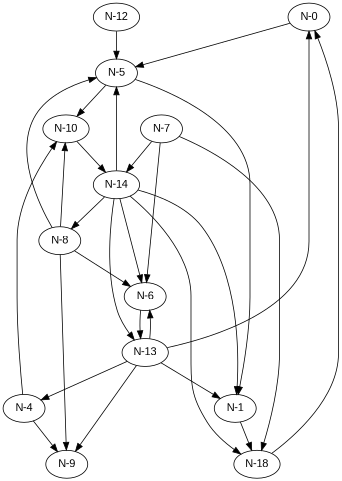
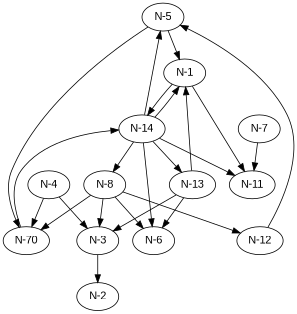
node "N-0": removed
node "N-10": label "N-10" -> "N-70"
edge "N-8" -> "N-5": now "N-8" -> "N-12"
edge "N-7" -> "N-14": now "N-1" -> "N-14"
edge "N-7" -> "N-6": removed
node "N-2": added
edge "N-6" -> "N-13": removed
edge "N-13" -> "N-4": removed
node "N-9": label "N-9" -> "N-3"
node "N-18": label "N-18" -> "N-11"
